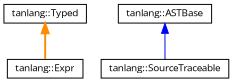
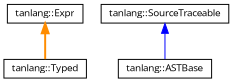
edge "tanlang::Expr" -> "tanlang::Typed": reversed
edge "tanlang::SourceTraceable" -> "tanlang::ASTBase": reversed
